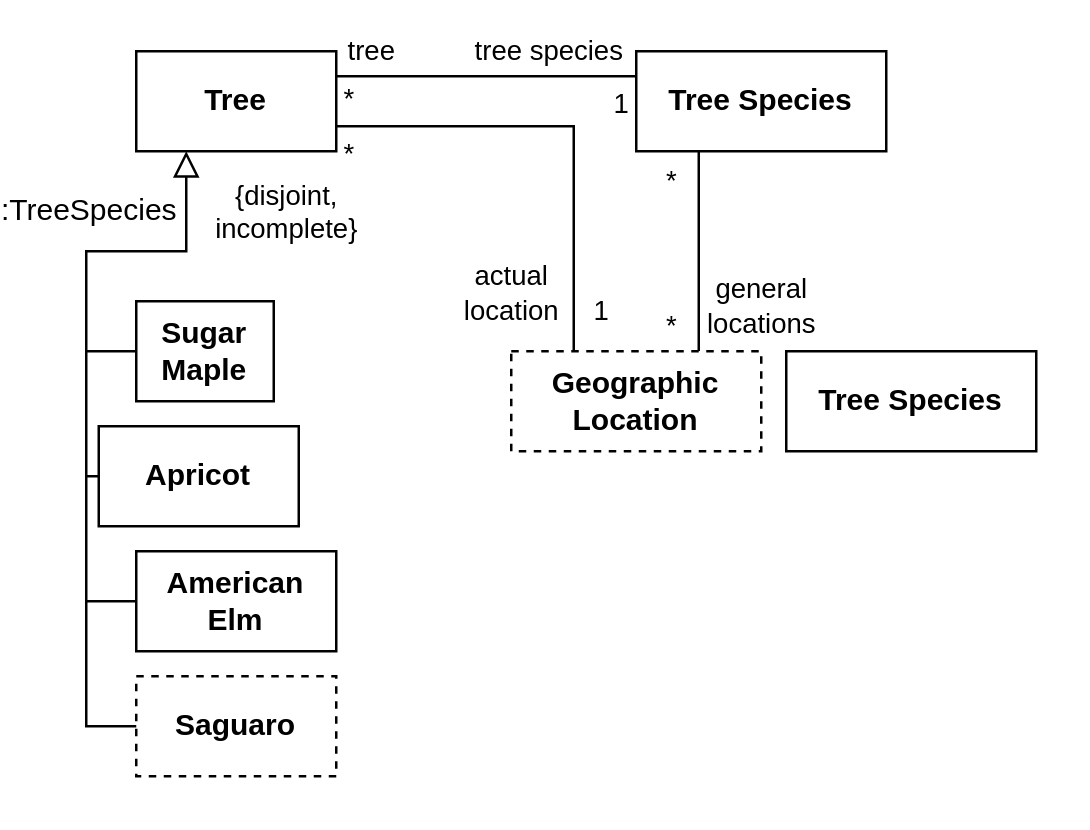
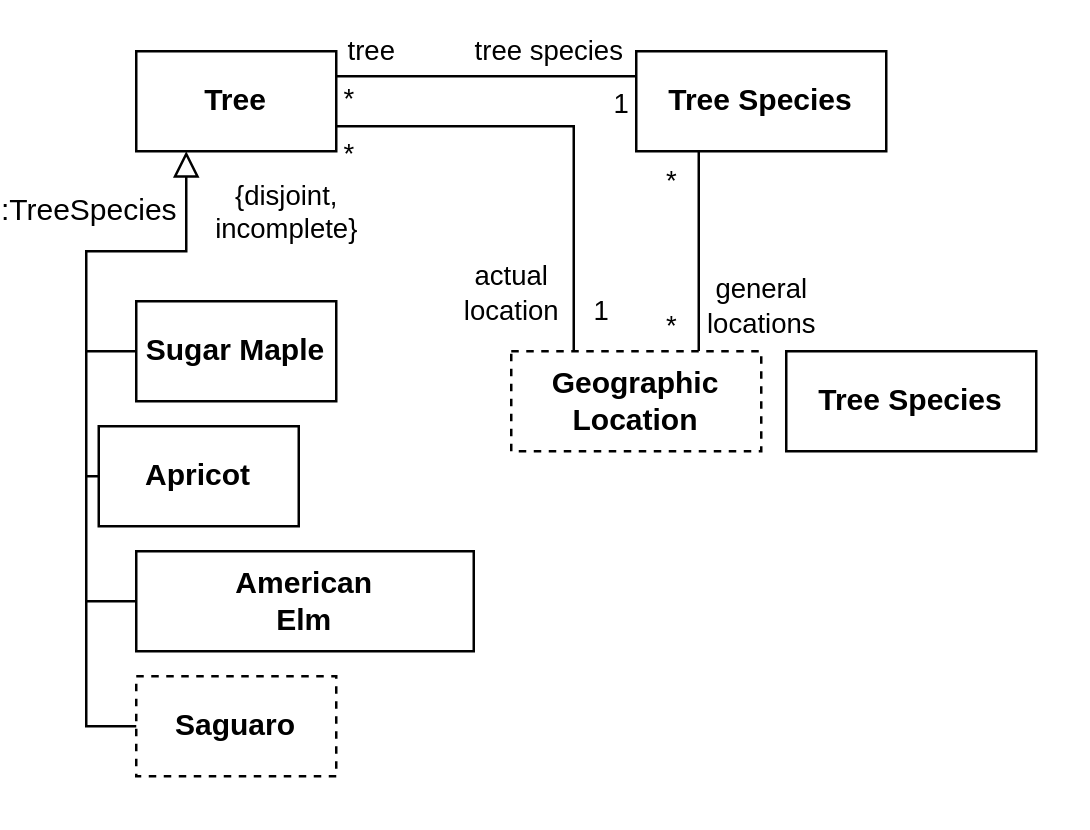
node "Sugar Maple": size 138x100 -> 200x100
node "American Elm": size 200x100 -> 338x100
